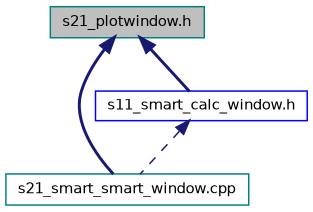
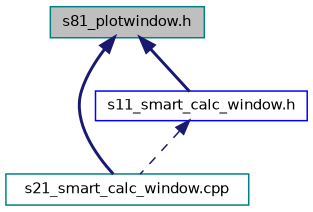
node "s21_plotwindow.h": label "s21_plotwindow.h" -> "s81_plotwindow.h"
node "s21_smart_smart_window.cpp": label "s21_smart_smart_window.cpp" -> "s21_smart_calc_window.cpp"
